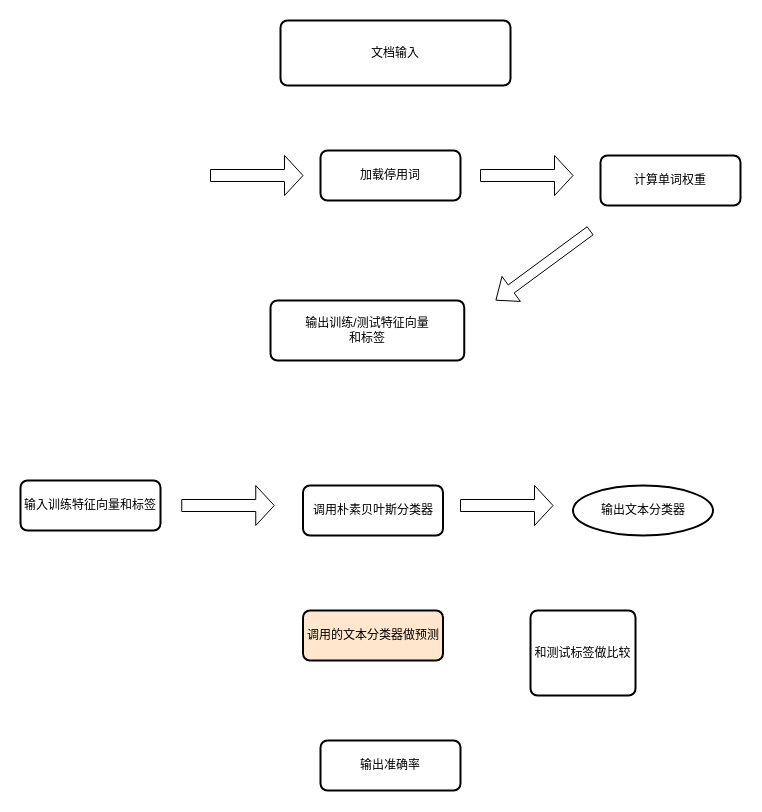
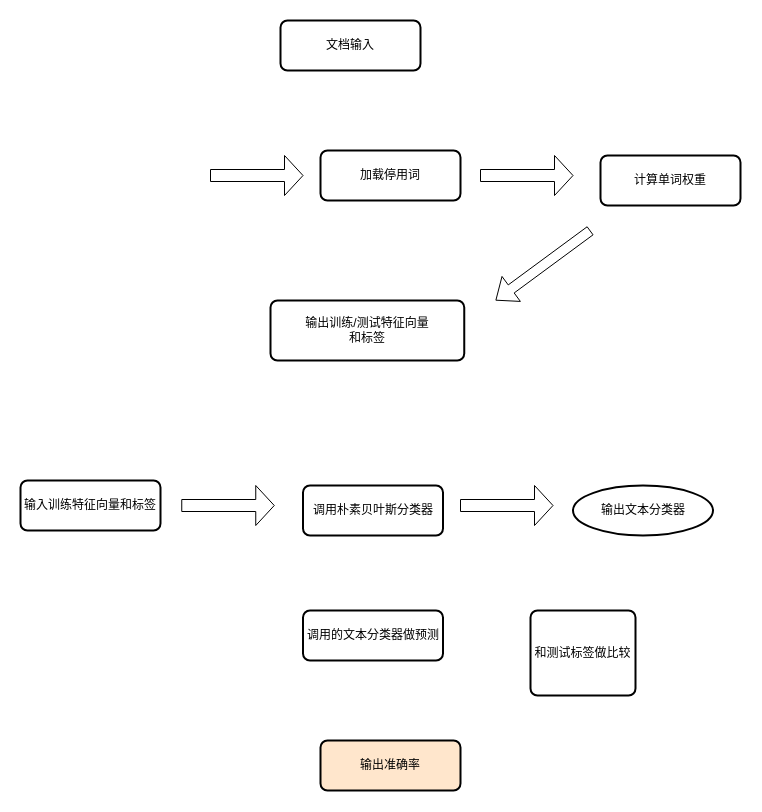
node "文档输入": size 230x65 -> 140x50
node "调用的文本分类器做预测": fillcolor #ffe6cc -> #ffffff
node "输出准确率": fillcolor #ffffff -> #ffe6cc
